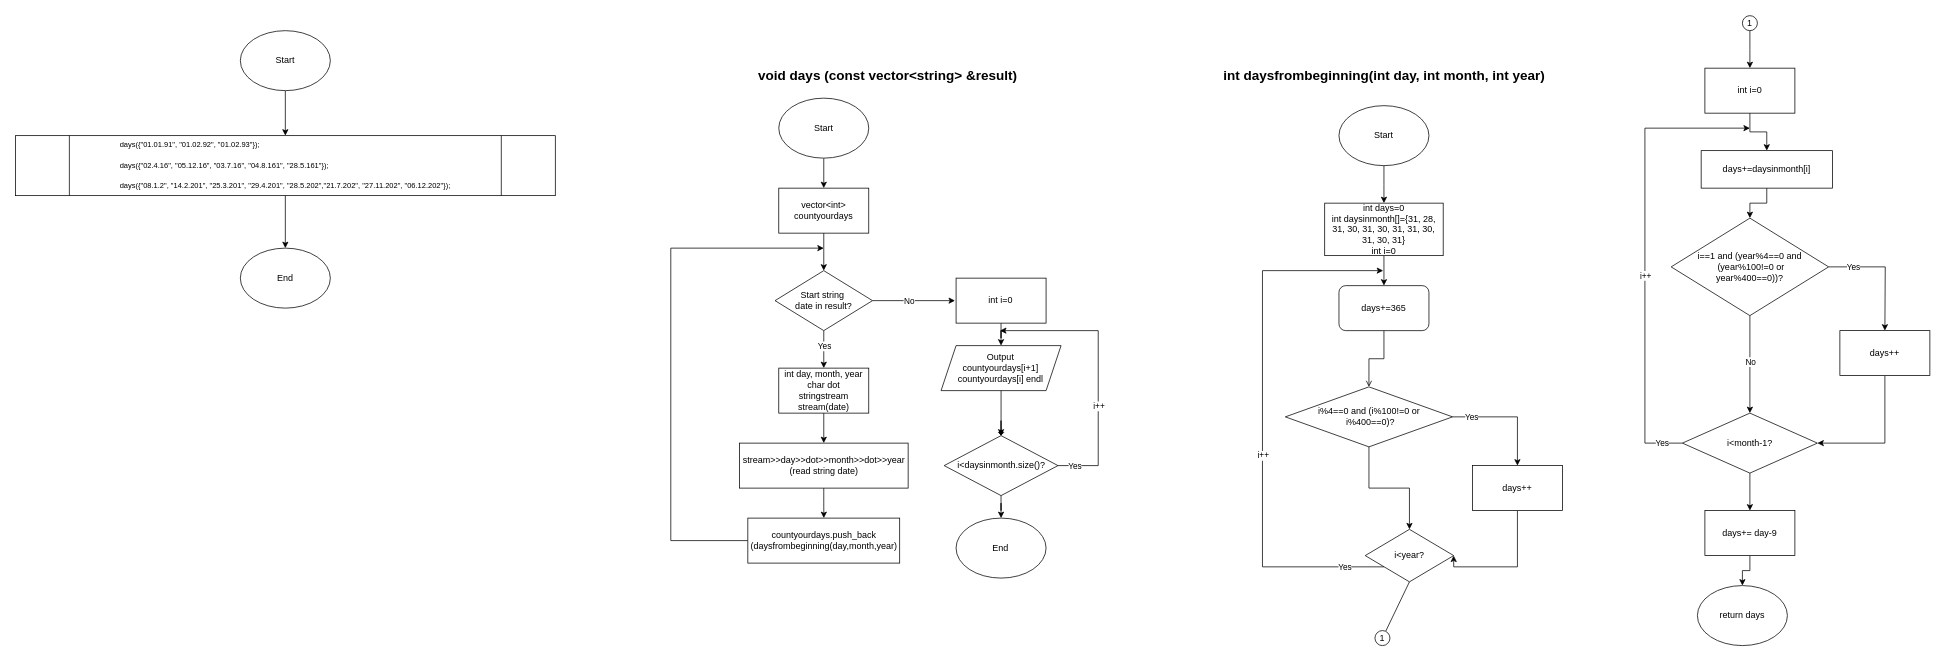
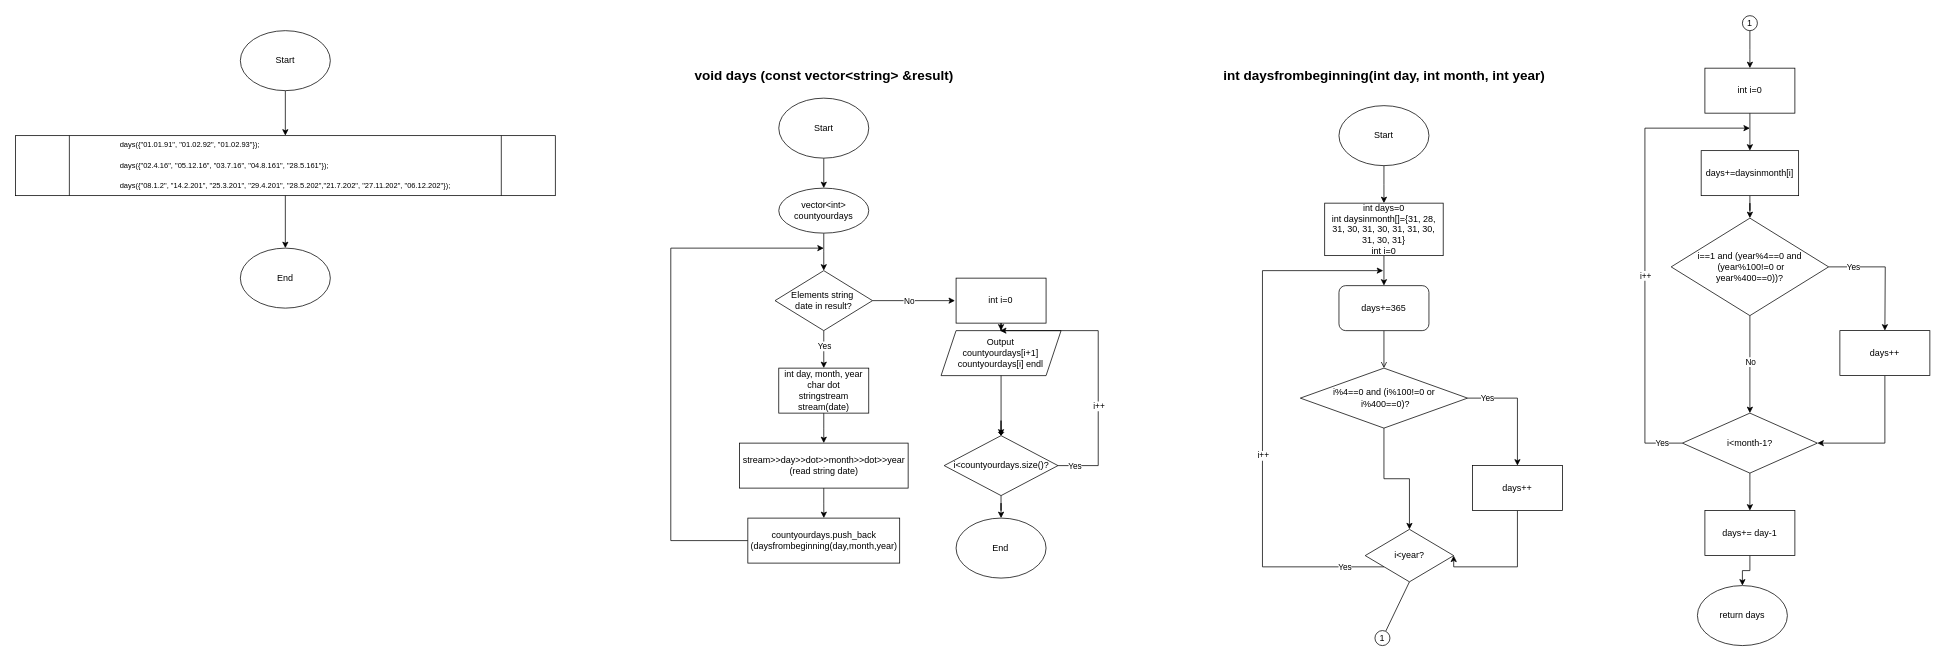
node "void days (const vector<string> &result)": moved (888, 75) -> (824, 75)
node "days+=daysinmonth[i]": size 131x38 -> 98x45
node "vector<int> countyourdays": shape rectangle -> ellipse
node "Start string date in result?": label "Start string date in result?" -> "Elements string date in result?"
node "Output countyourdays[i+1] countyourdays[i] endl": moved (1001, 368) -> (1001, 353)
node "i%4==0 and (i%100!=0 or i%400==0)?": moved (1369, 417) -> (1384, 398)
node "i<daysinmonth.size()?": label "i<daysinmonth.size()?" -> "i<countyourdays.size()?"
node "days+= day-9": label "days+= day-9" -> "days+= day-1"
